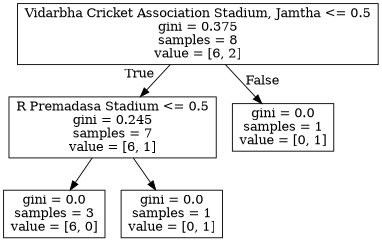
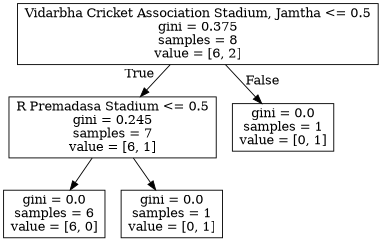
node "gini = 0.0 samples = 3 value = [6, 0]": label "gini = 0.0 samples = 3 value = [6, 0]" -> "gini = 0.0 samples = 6 value = [6, 0]"
